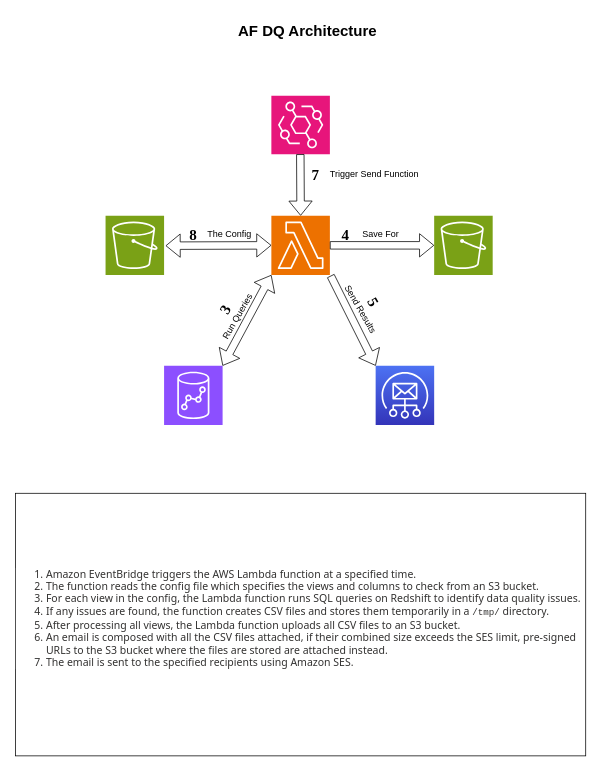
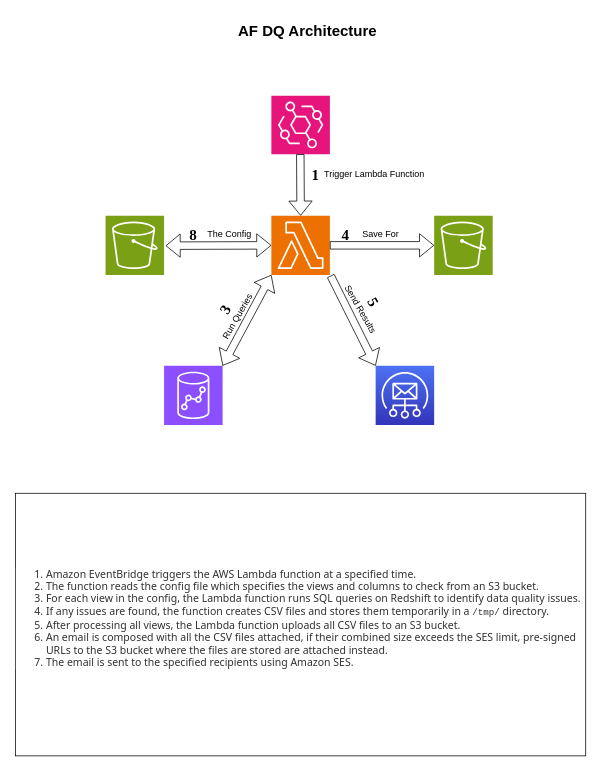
node "7": label "7" -> "1"
node "Trigger Send Function": label "Trigger Send Function" -> "Trigger Lambda Function"
